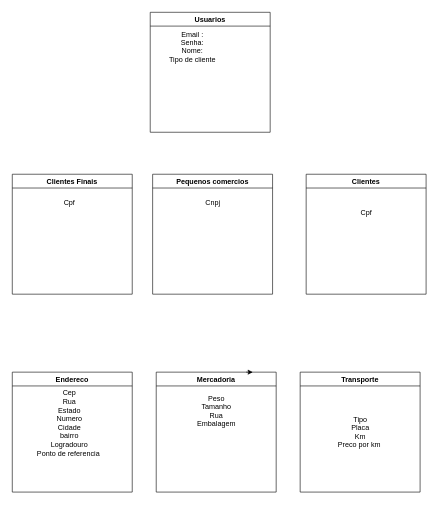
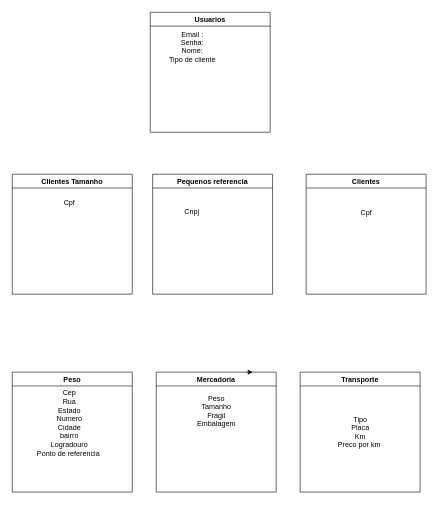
node "Clientes Finais": label "Clientes Finais" -> "Clientes Tamanho"
node "Pequenos comercios": label "Pequenos comercios" -> "Pequenos referencia"
node "Cnpj": moved (213, 207) -> (192, 216)
node "Endereco": label "Endereco" -> "Peso"
node "Peso Tamanho Rua Embalagem": label "Peso Tamanho Rua Embalagem" -> "Peso Tamanho Fragil Embalagem"
